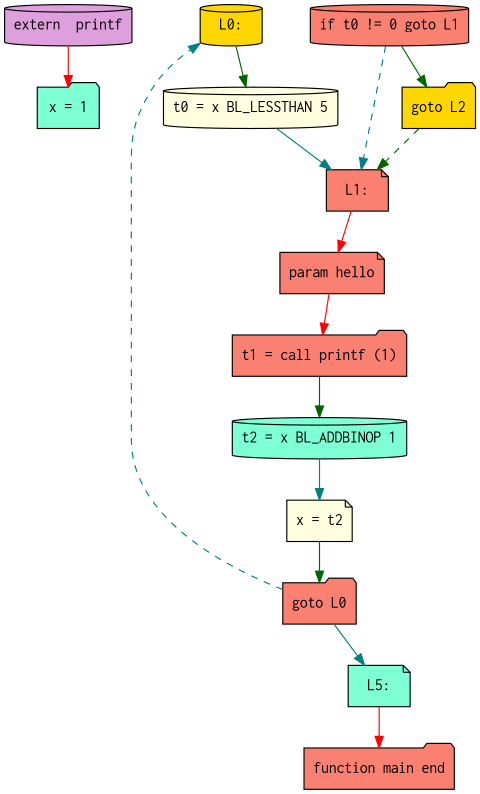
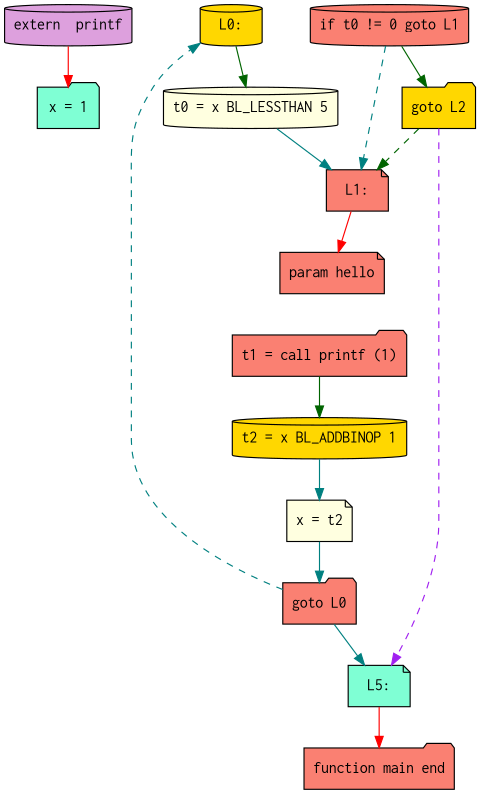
edge "param hello" -> "t1 = call printf (1)": removed
edge "goto L2" -> "L5:": added
node "t2 = x BL_ADDBINOP 1": fillcolor aquamarine -> gold
edge "x = t2" -> "goto L0": color darkgreen -> teal
